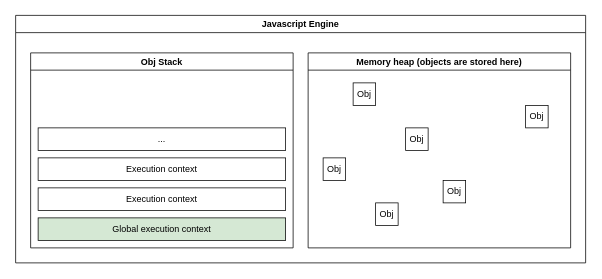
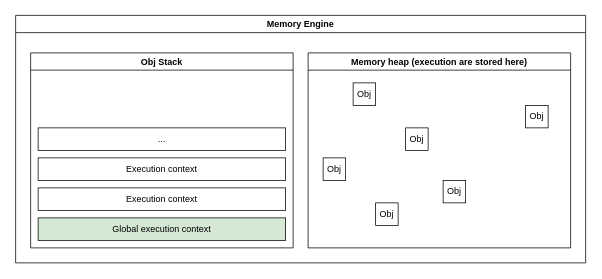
node "Javascript Engine": label "Javascript Engine" -> "Memory Engine"
node "Memory heap (objects are stored here)": label "Memory heap (objects are stored here)" -> "Memory heap (execution are stored here)"
